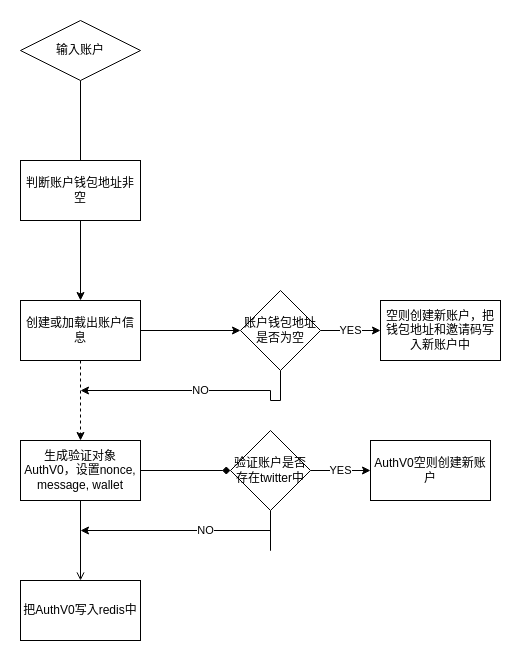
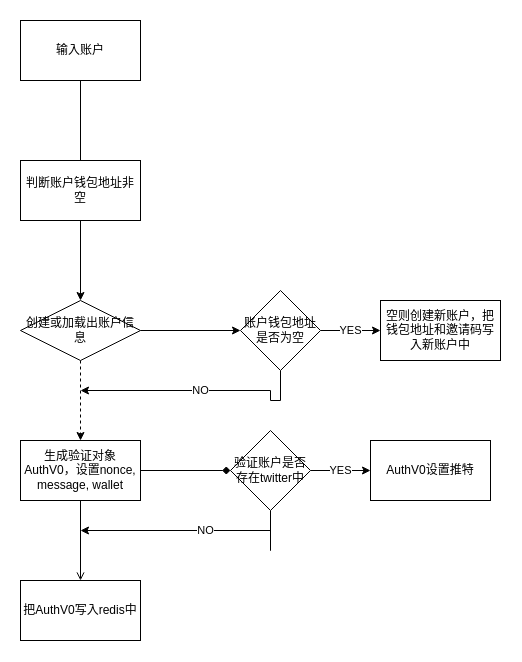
node "输入账户": shape diamond -> rectangle
node "创建或加载出账户信息": shape rectangle -> diamond
node "AuthV0空则创建新账户": label "AuthV0空则创建新账户" -> "AuthV0设置推特"
